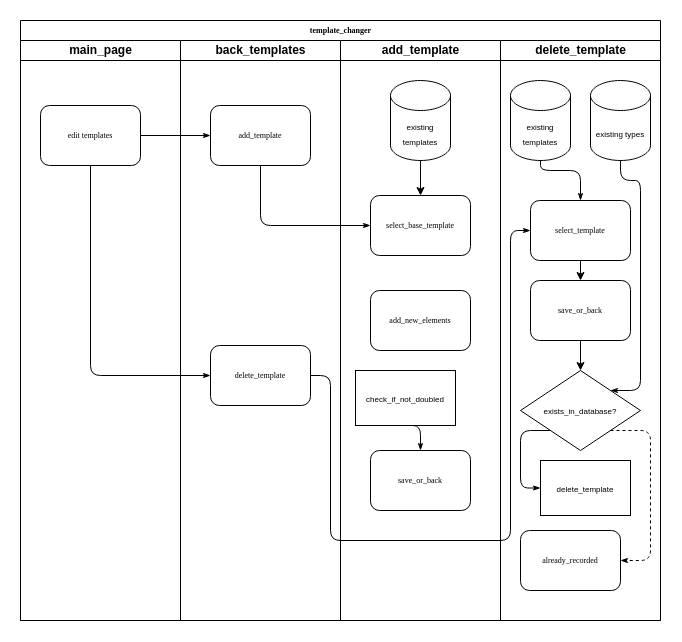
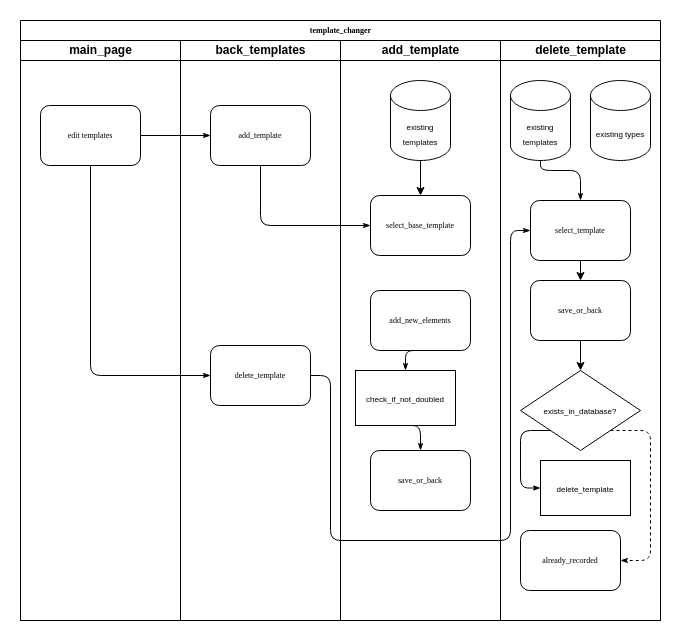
edge "existing types" -> "exists_in_database?": removed
edge "add_new_elements" -> "check_if_not_doubled": added
